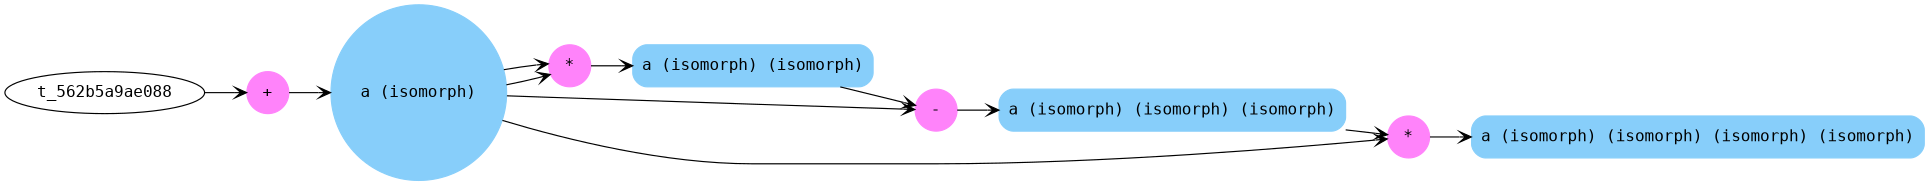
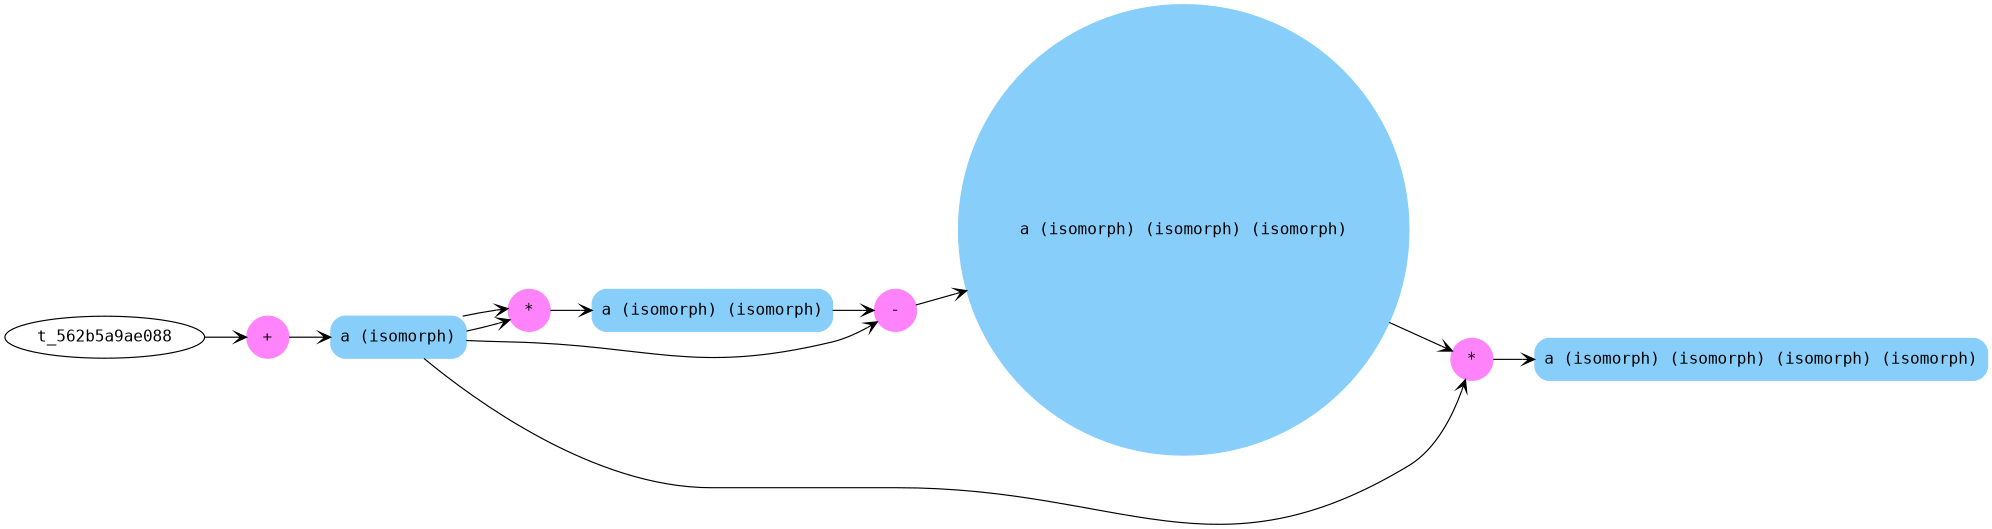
node "a (isomorph)": shape circle -> box
node "a (isomorph) (isomorph) (isomorph)": shape box -> circle
